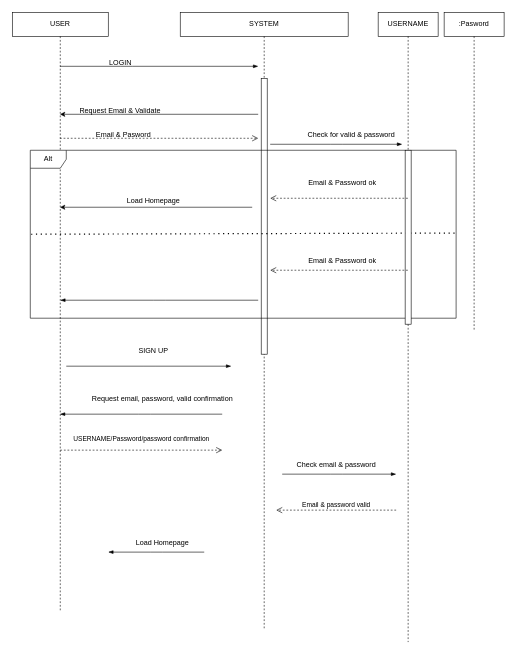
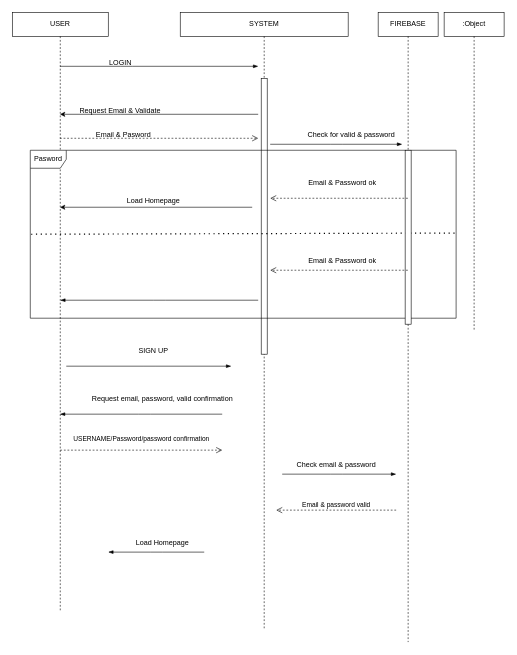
node "USERNAME": label "USERNAME" -> "FIREBASE"
node ":Pasword": label ":Pasword" -> ":Object"
node "Alt": label "Alt" -> "Pasword"
